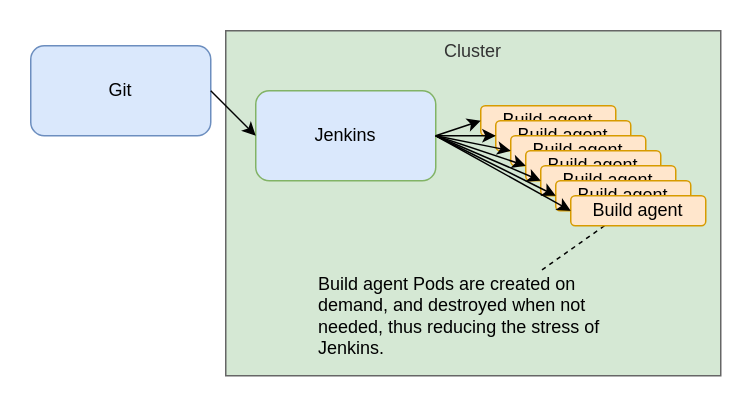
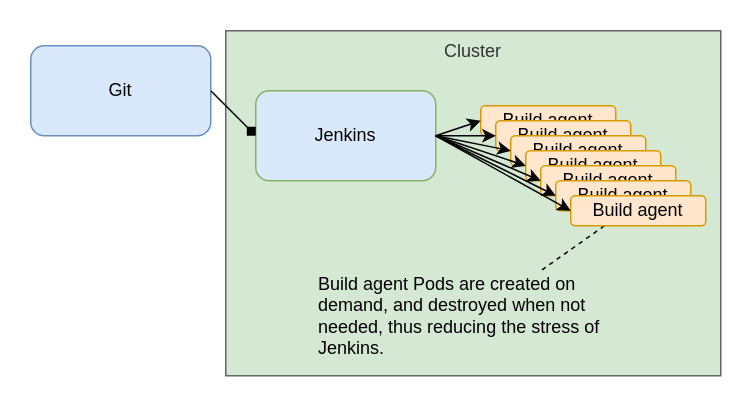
edge "Git" -> "Jenkins": arrowhead classic -> diamond
